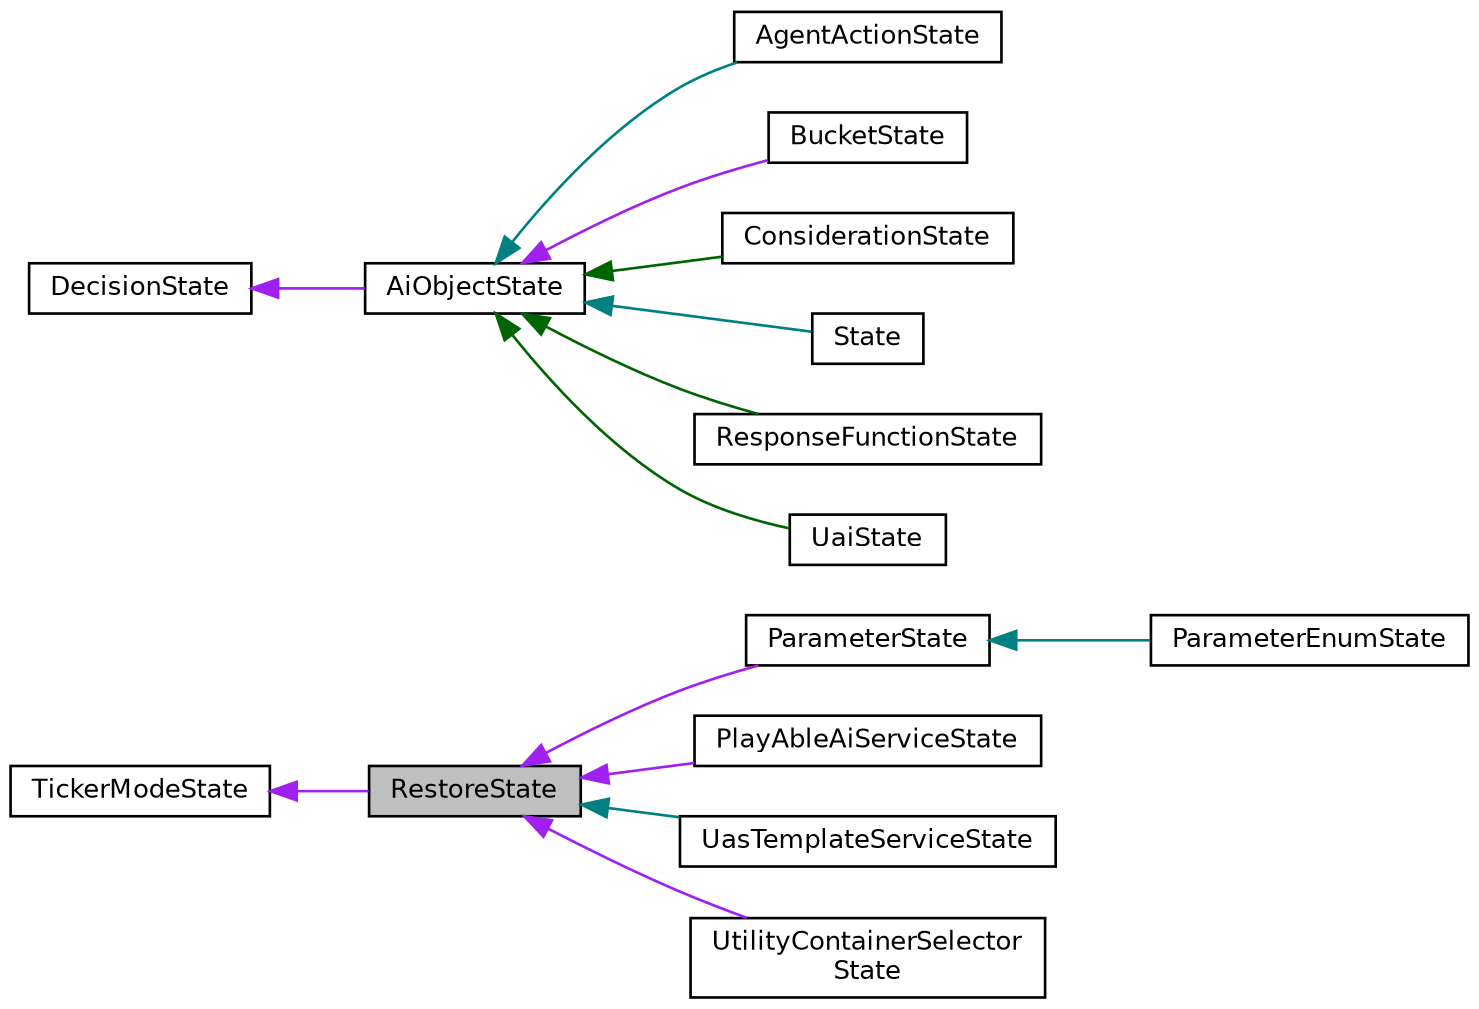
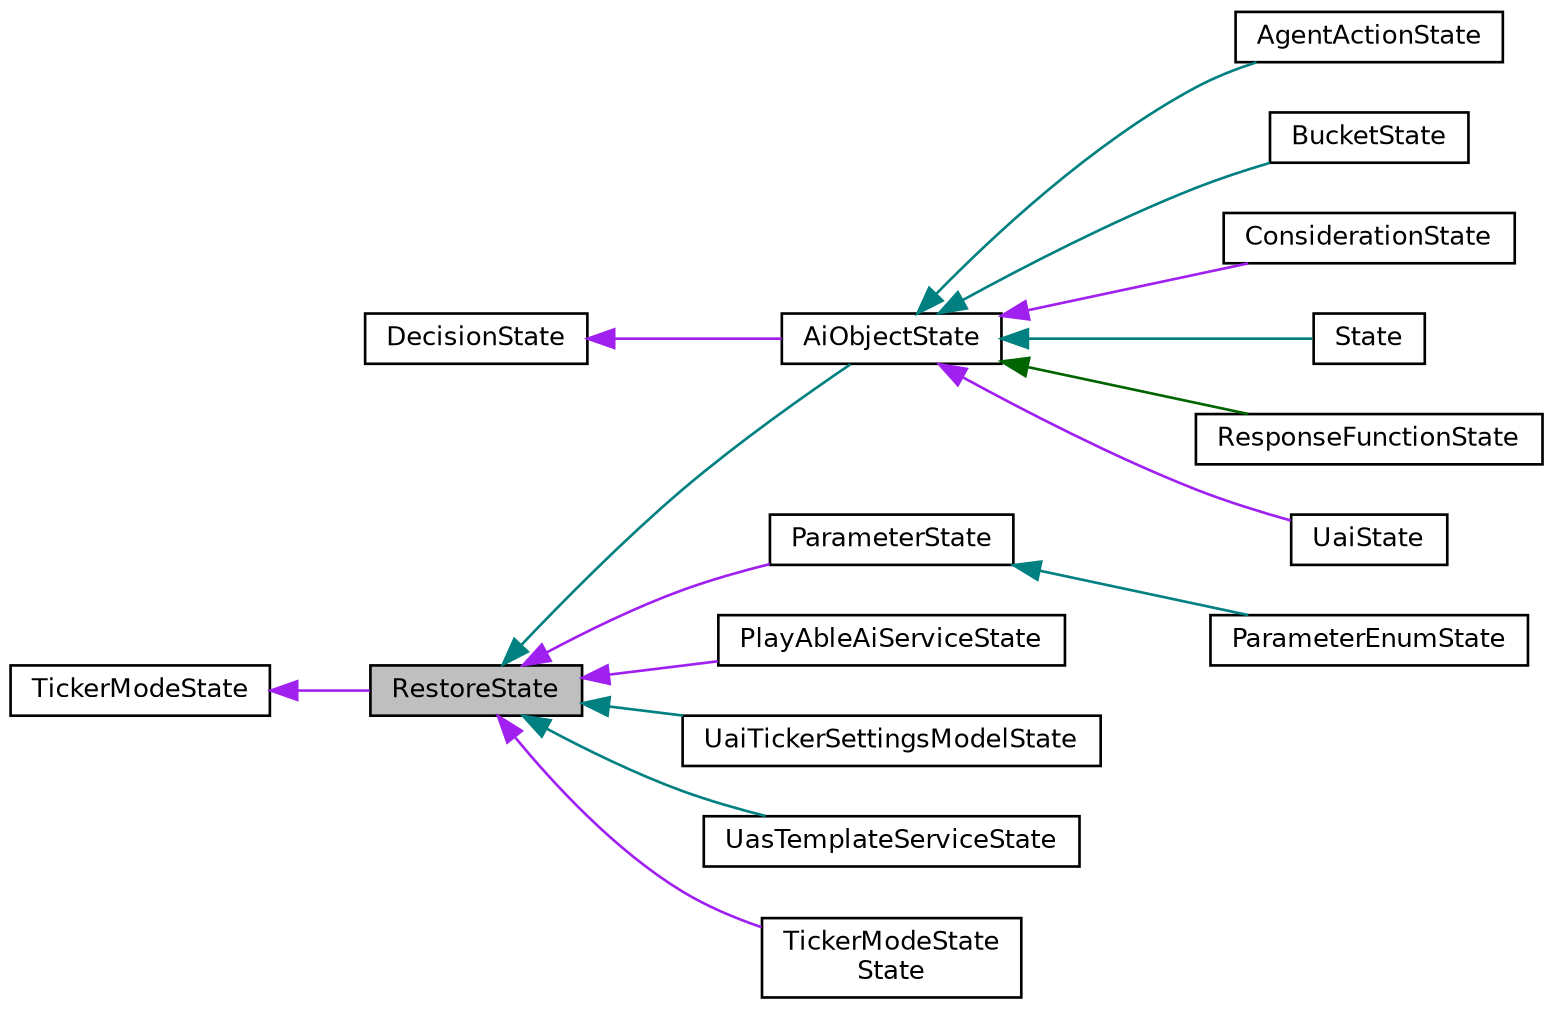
edge "BucketState" -> "AiObjectState": color purple -> teal
edge "ConsiderationState" -> "AiObjectState": color darkgreen -> purple
edge "UaiState" -> "AiObjectState": color darkgreen -> purple
edge "AiObjectState" -> "RestoreState": added
node "UaiTickerSettingsModelState": added
node "UtilityContainerSelector State": label "UtilityContainerSelector State" -> "TickerModeState State"
